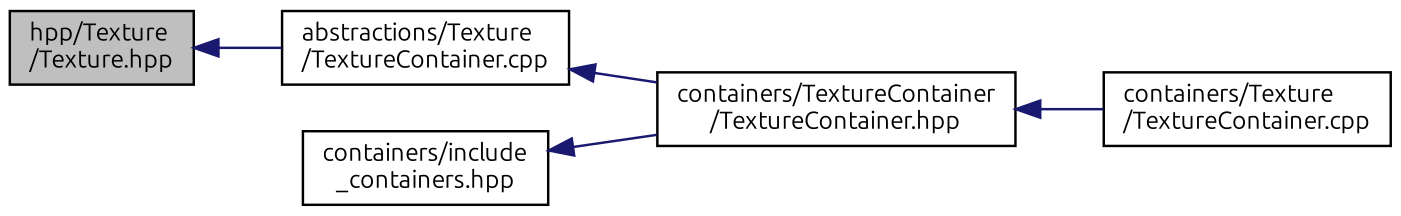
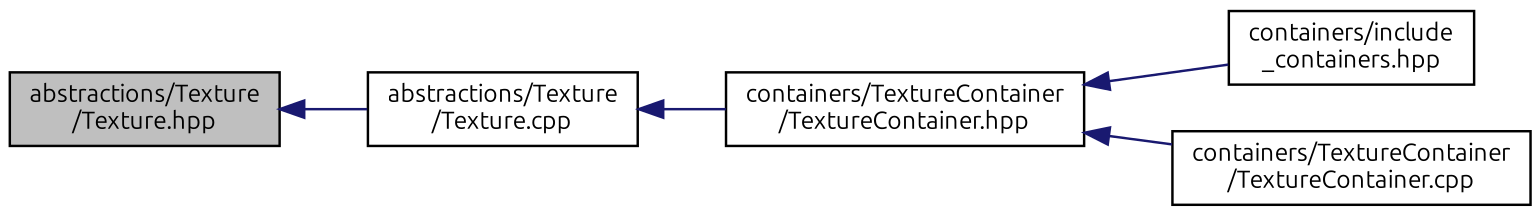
node "hpp/Texture /Texture.hpp": label "hpp/Texture /Texture.hpp" -> "abstractions/Texture /Texture.hpp"
node "abstractions/Texture /TextureContainer.cpp": label "abstractions/Texture /TextureContainer.cpp" -> "abstractions/Texture /Texture.cpp"
node "containers/Texture /TextureContainer.cpp": label "containers/Texture /TextureContainer.cpp" -> "containers/TextureContainer /TextureContainer.cpp"
edge "containers/TextureContainer /TextureContainer.hpp" -> "containers/include _containers.hpp": reversed
